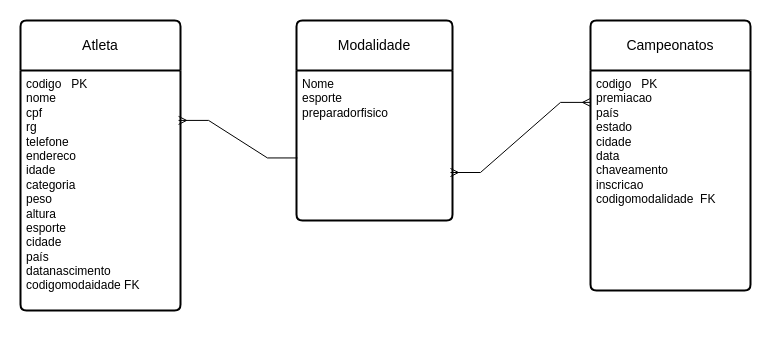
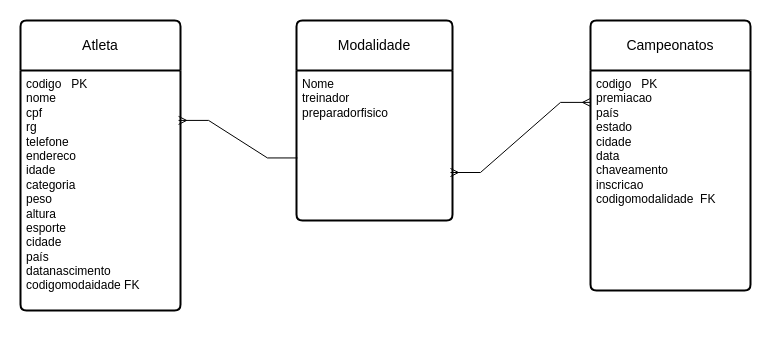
node "Nome esporte preparadorfisico": label "Nome esporte preparadorfisico" -> "Nome treinador preparadorfisico"
